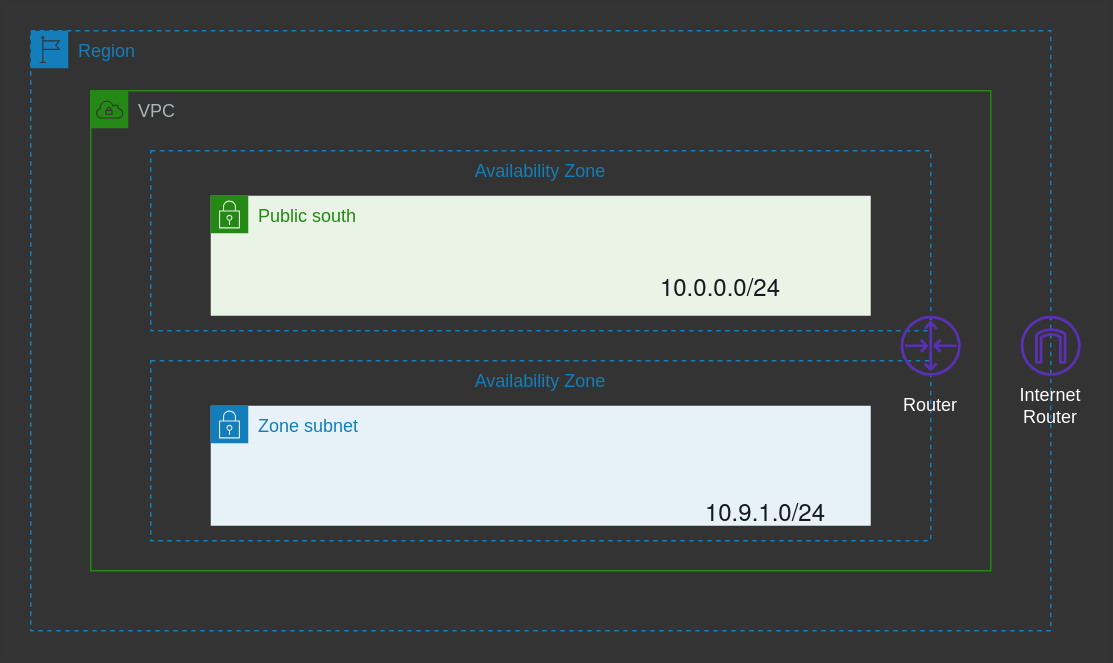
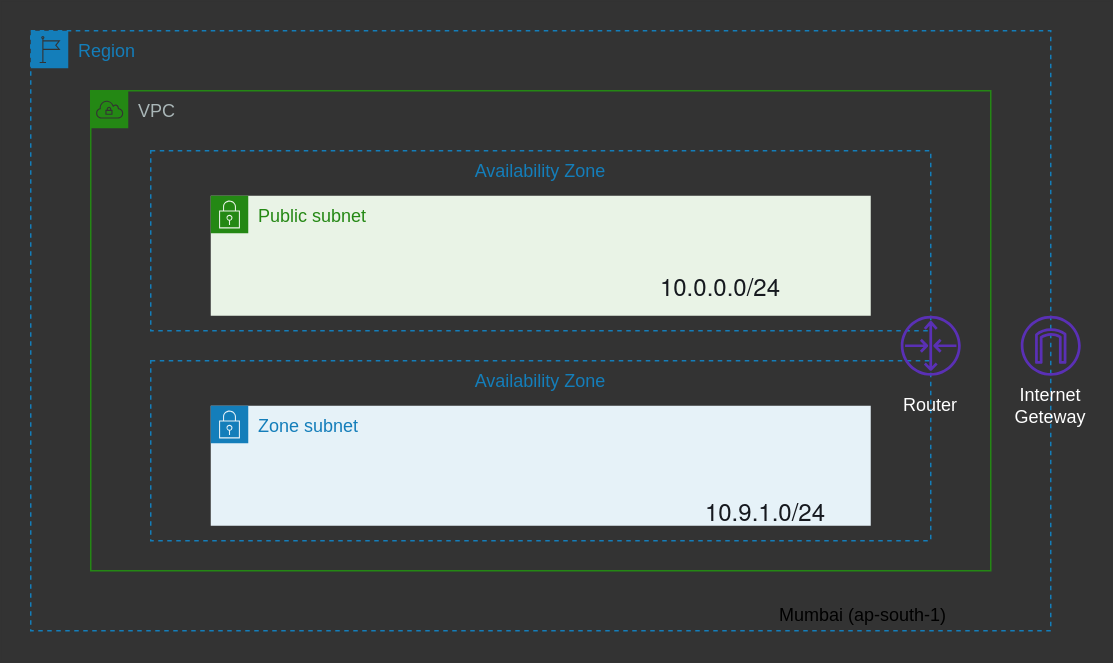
node "Public south": label "Public south" -> "Public subnet"
node "Internet Router": label "Internet Router" -> "Internet Geteway"
node "Mumbai (ap-south-1)": added
